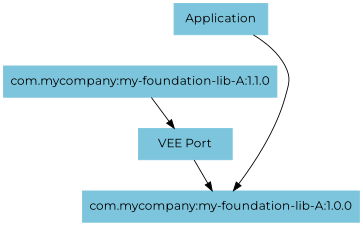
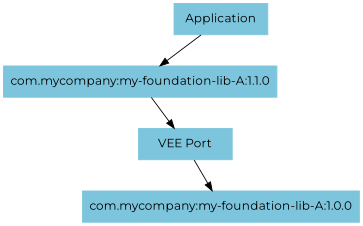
edge "Application" -> "com.mycompany:my-foundation-lib-A:1.0.0": now "Application" -> "com.mycompany:my-foundation-lib-A:1.1.0"
